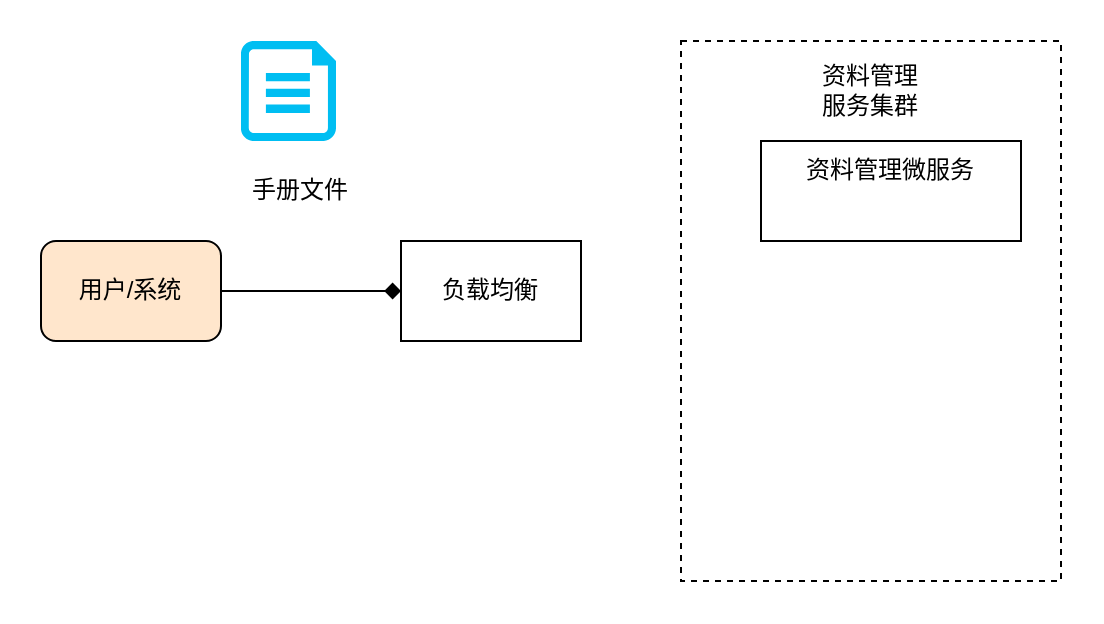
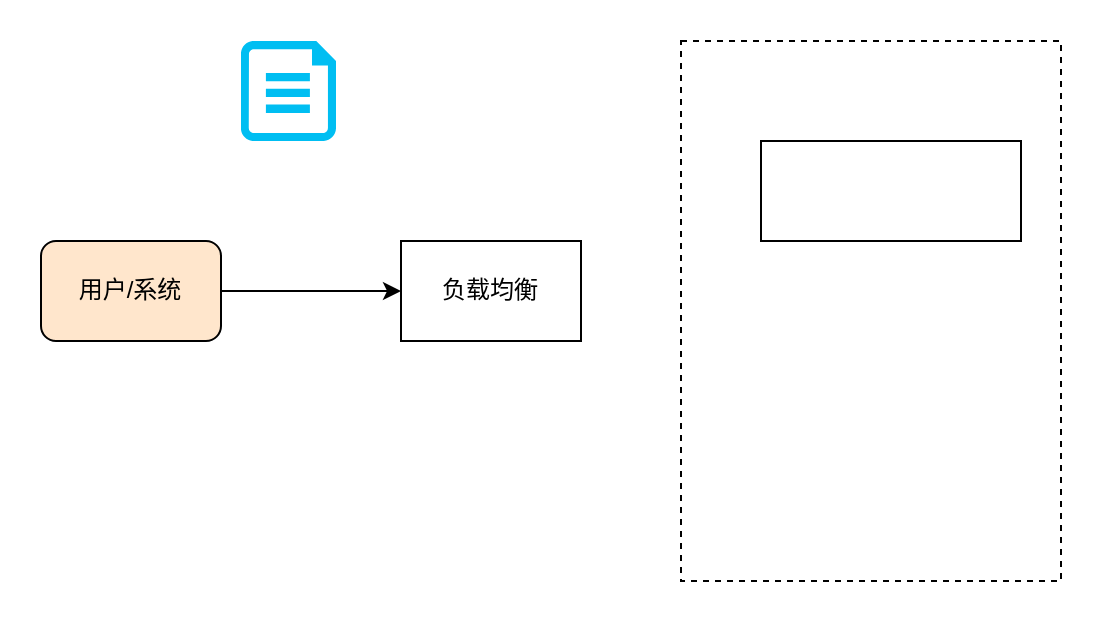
node "资料管理服务集群": removed
node "资料管理微服务": removed
node "手册文件": removed
edge "用户/系统" -> "负载均衡": arrowhead diamond -> classic
